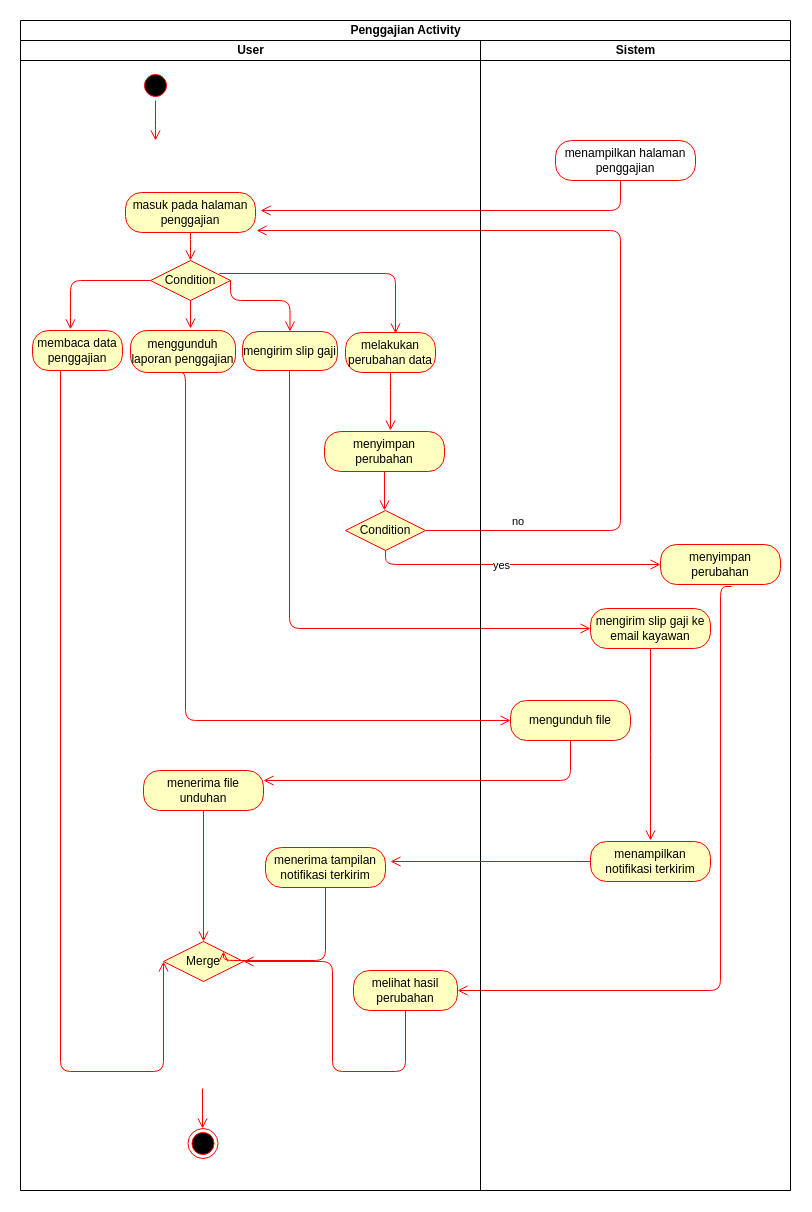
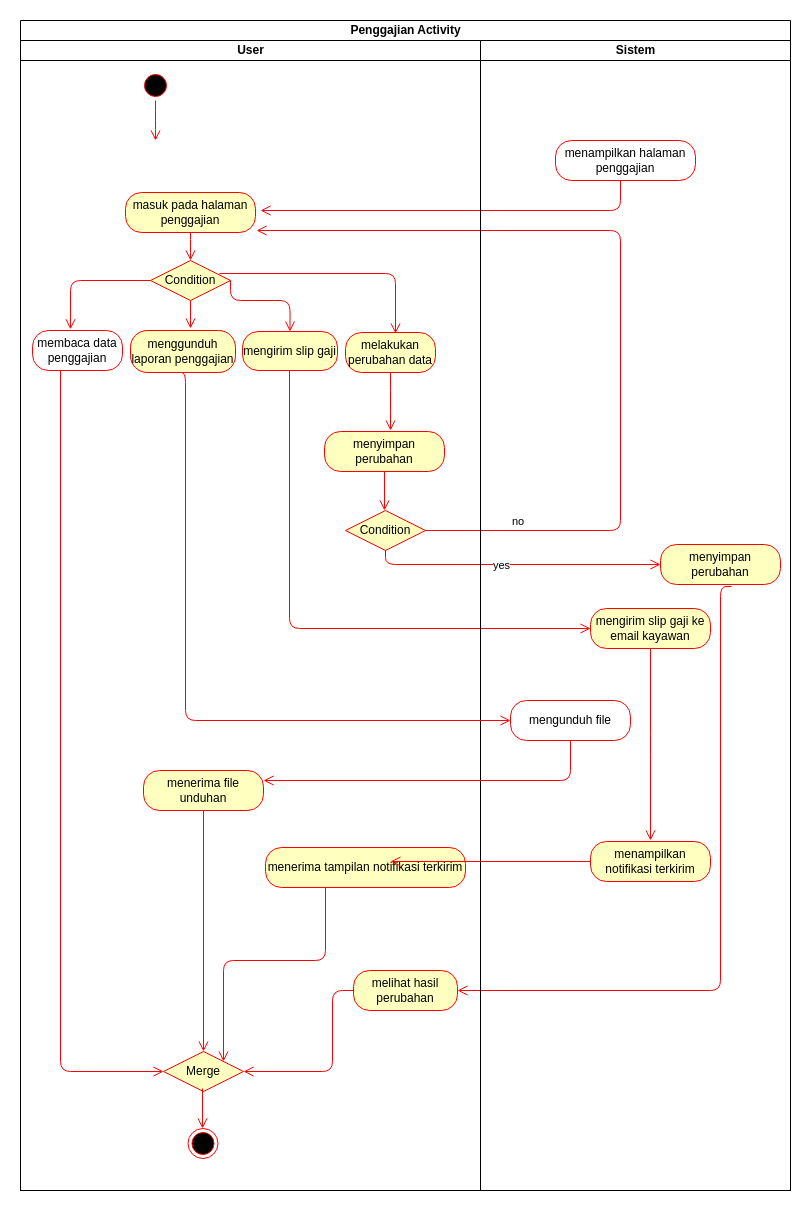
node "membaca data penggajian": fillcolor #ffffc0 -> #ffffff
node "mengunduh file": fillcolor #ffffc0 -> #ffffff
node "menerima tampilan notifikasi terkirim": size 120x40 -> 200x40
node "Merge": moved (204, 962) -> (204, 1072)
